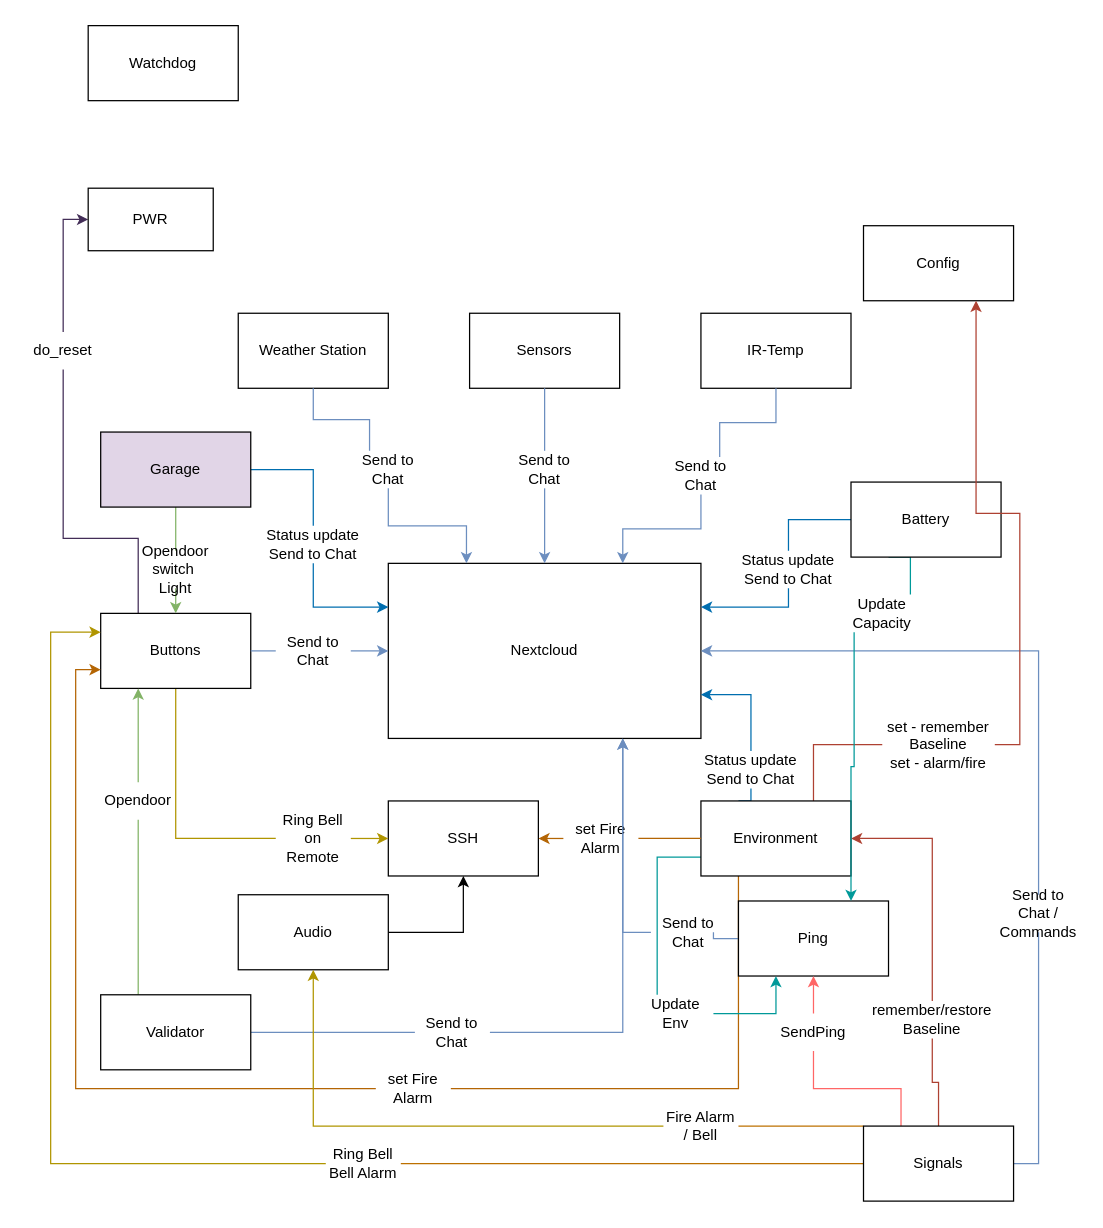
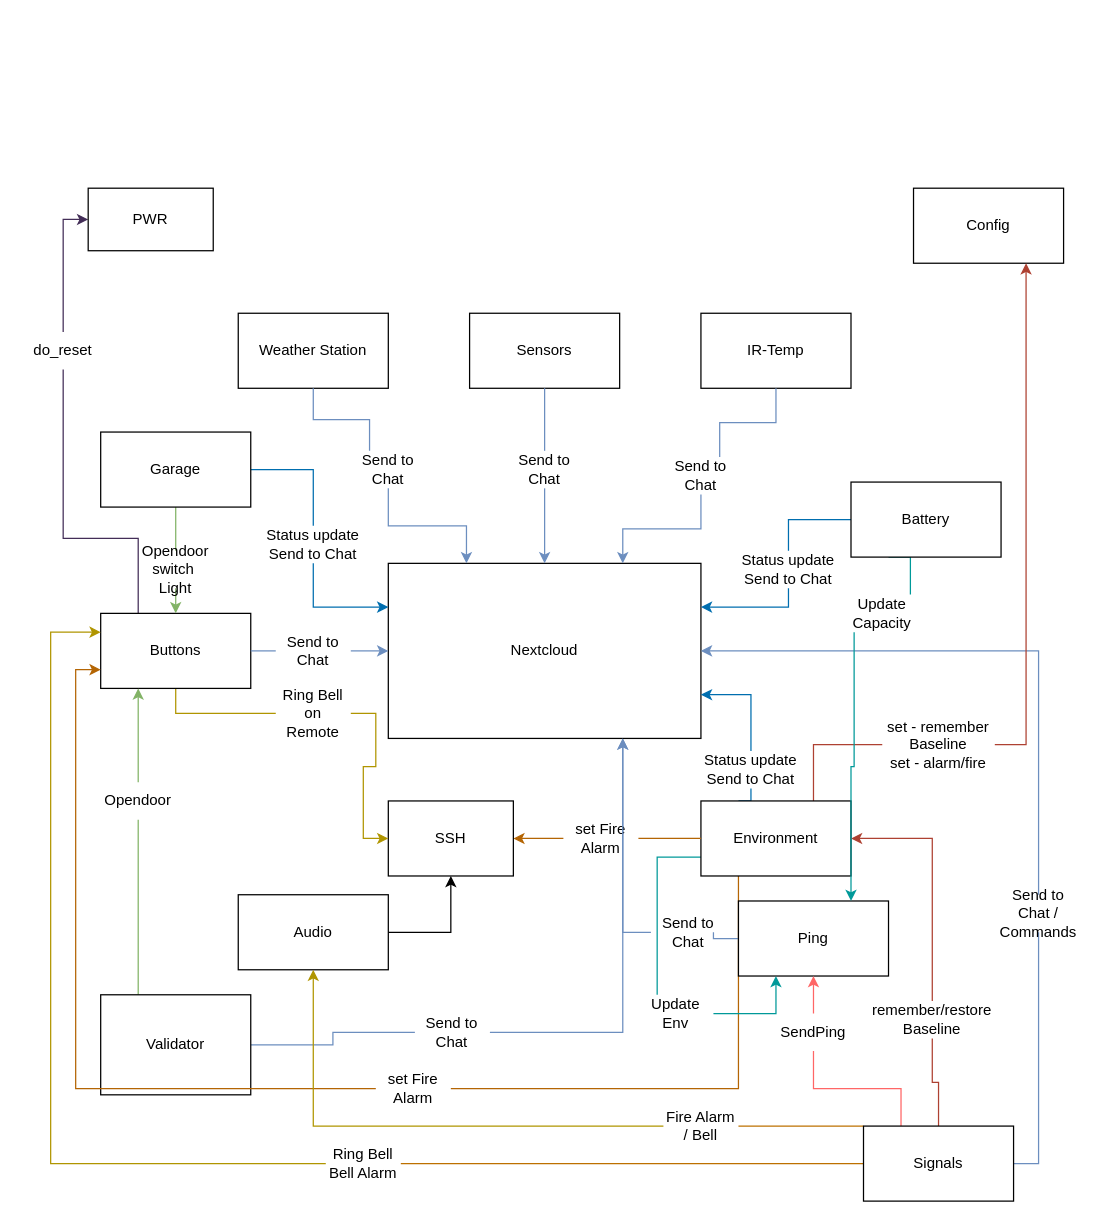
node "Watchdog": removed
node "Config": moved (938, 263) -> (988, 226)
node "Garage": fillcolor #e1d5e7 -> #ffffff
node "Ring Bell on Remote": moved (313, 838) -> (313, 713)
node "SSH": size 150x75 -> 125x75
node "Validator": size 150x75 -> 150x100
